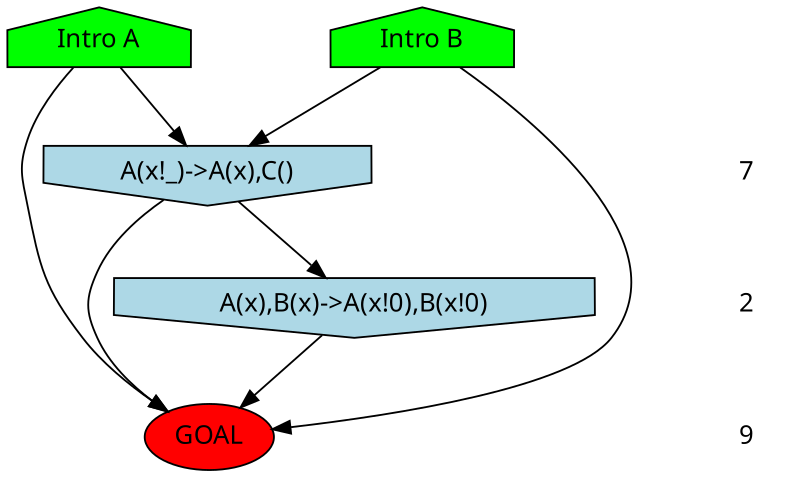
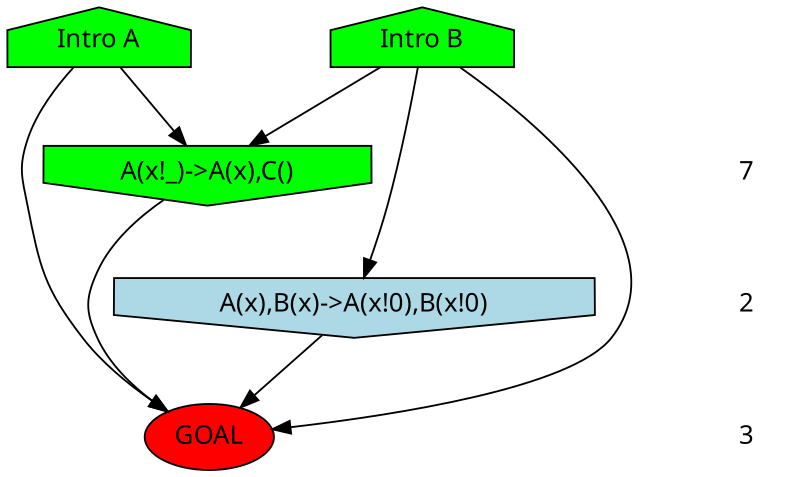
node "A(x!_)->A(x),C()": fillcolor lightblue -> green
edge "A(x!_)->A(x),C()" -> "A(x),B(x)->A(x!0),B(x!0)": now "Intro B" -> "A(x),B(x)->A(x!0),B(x!0)"
node "9": label "9" -> "3"
